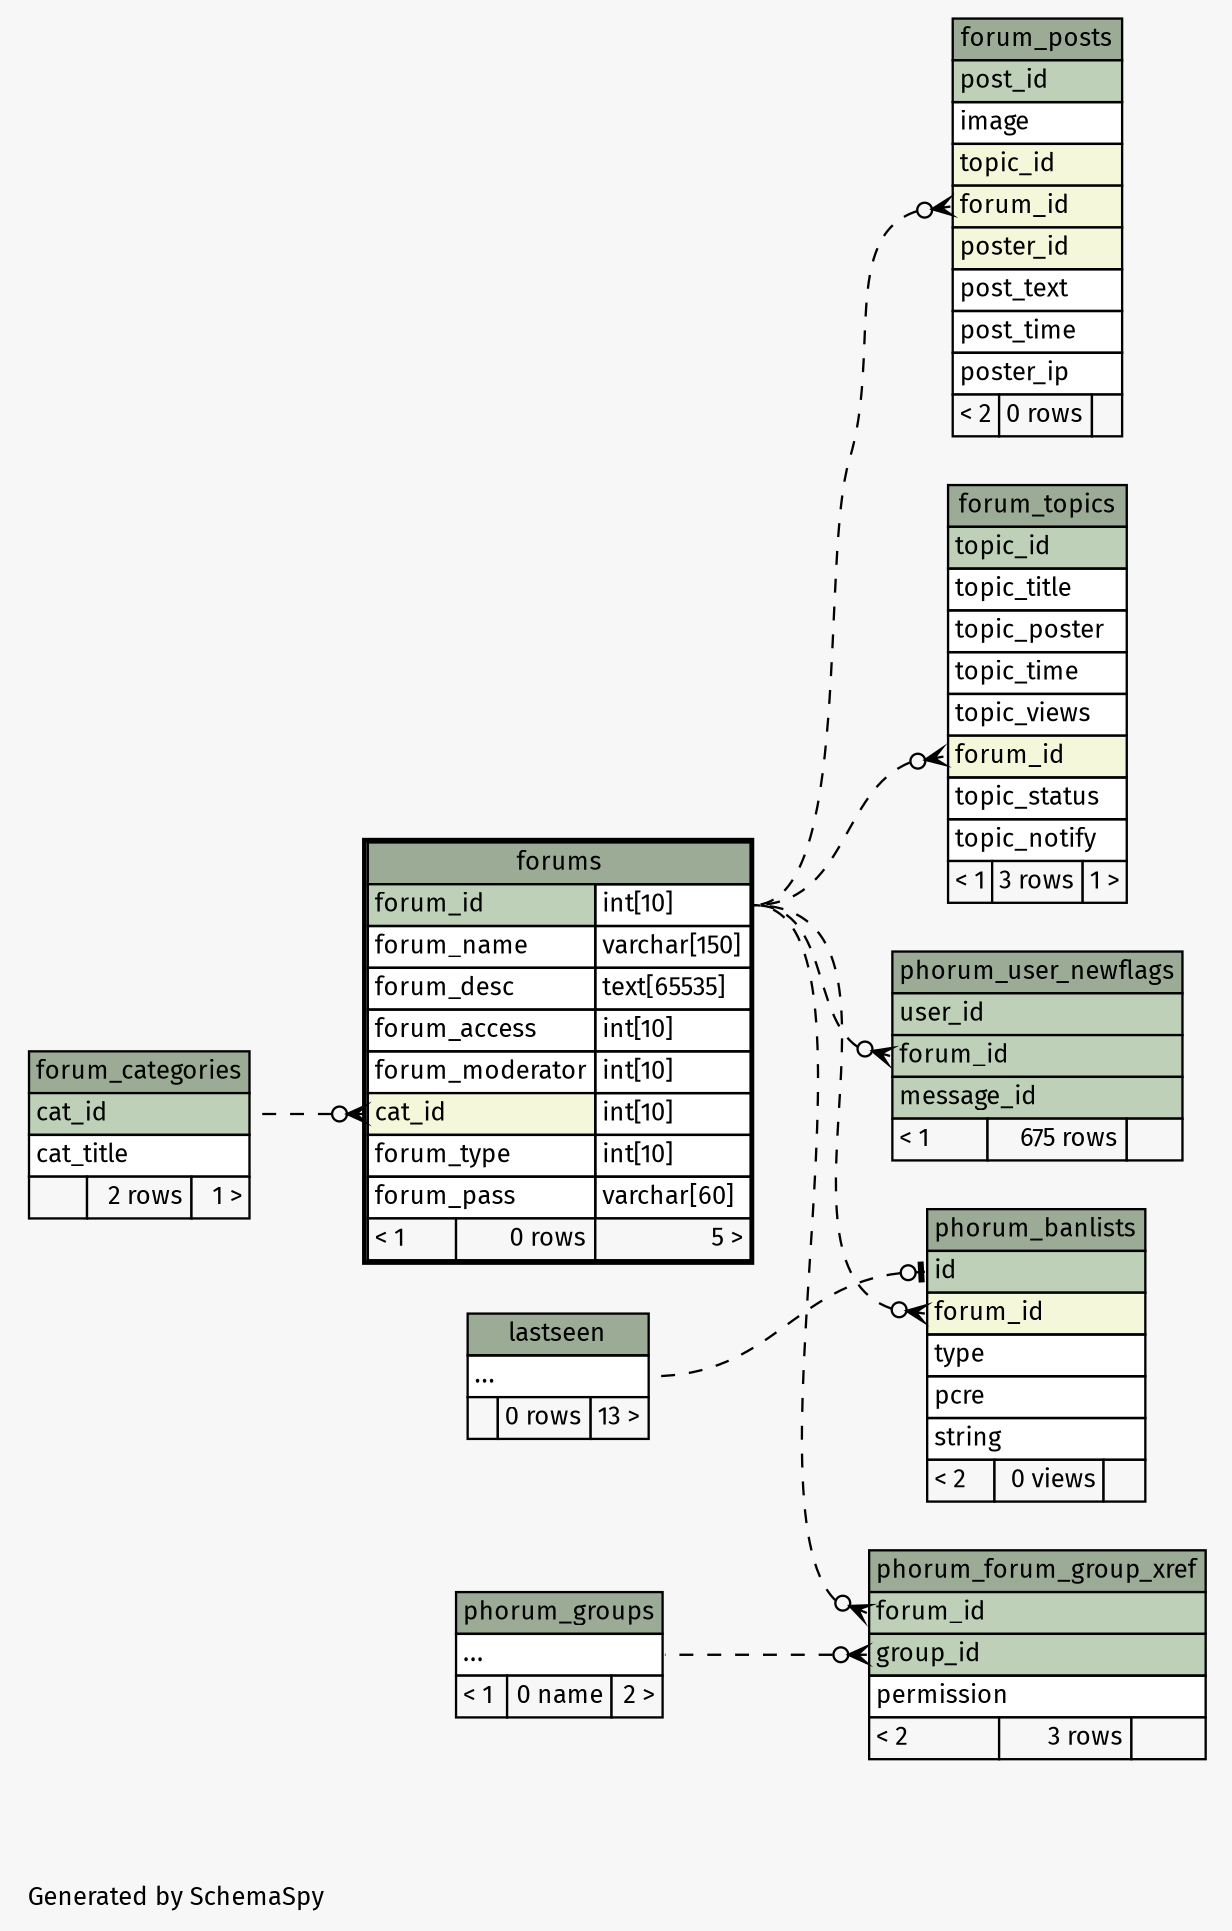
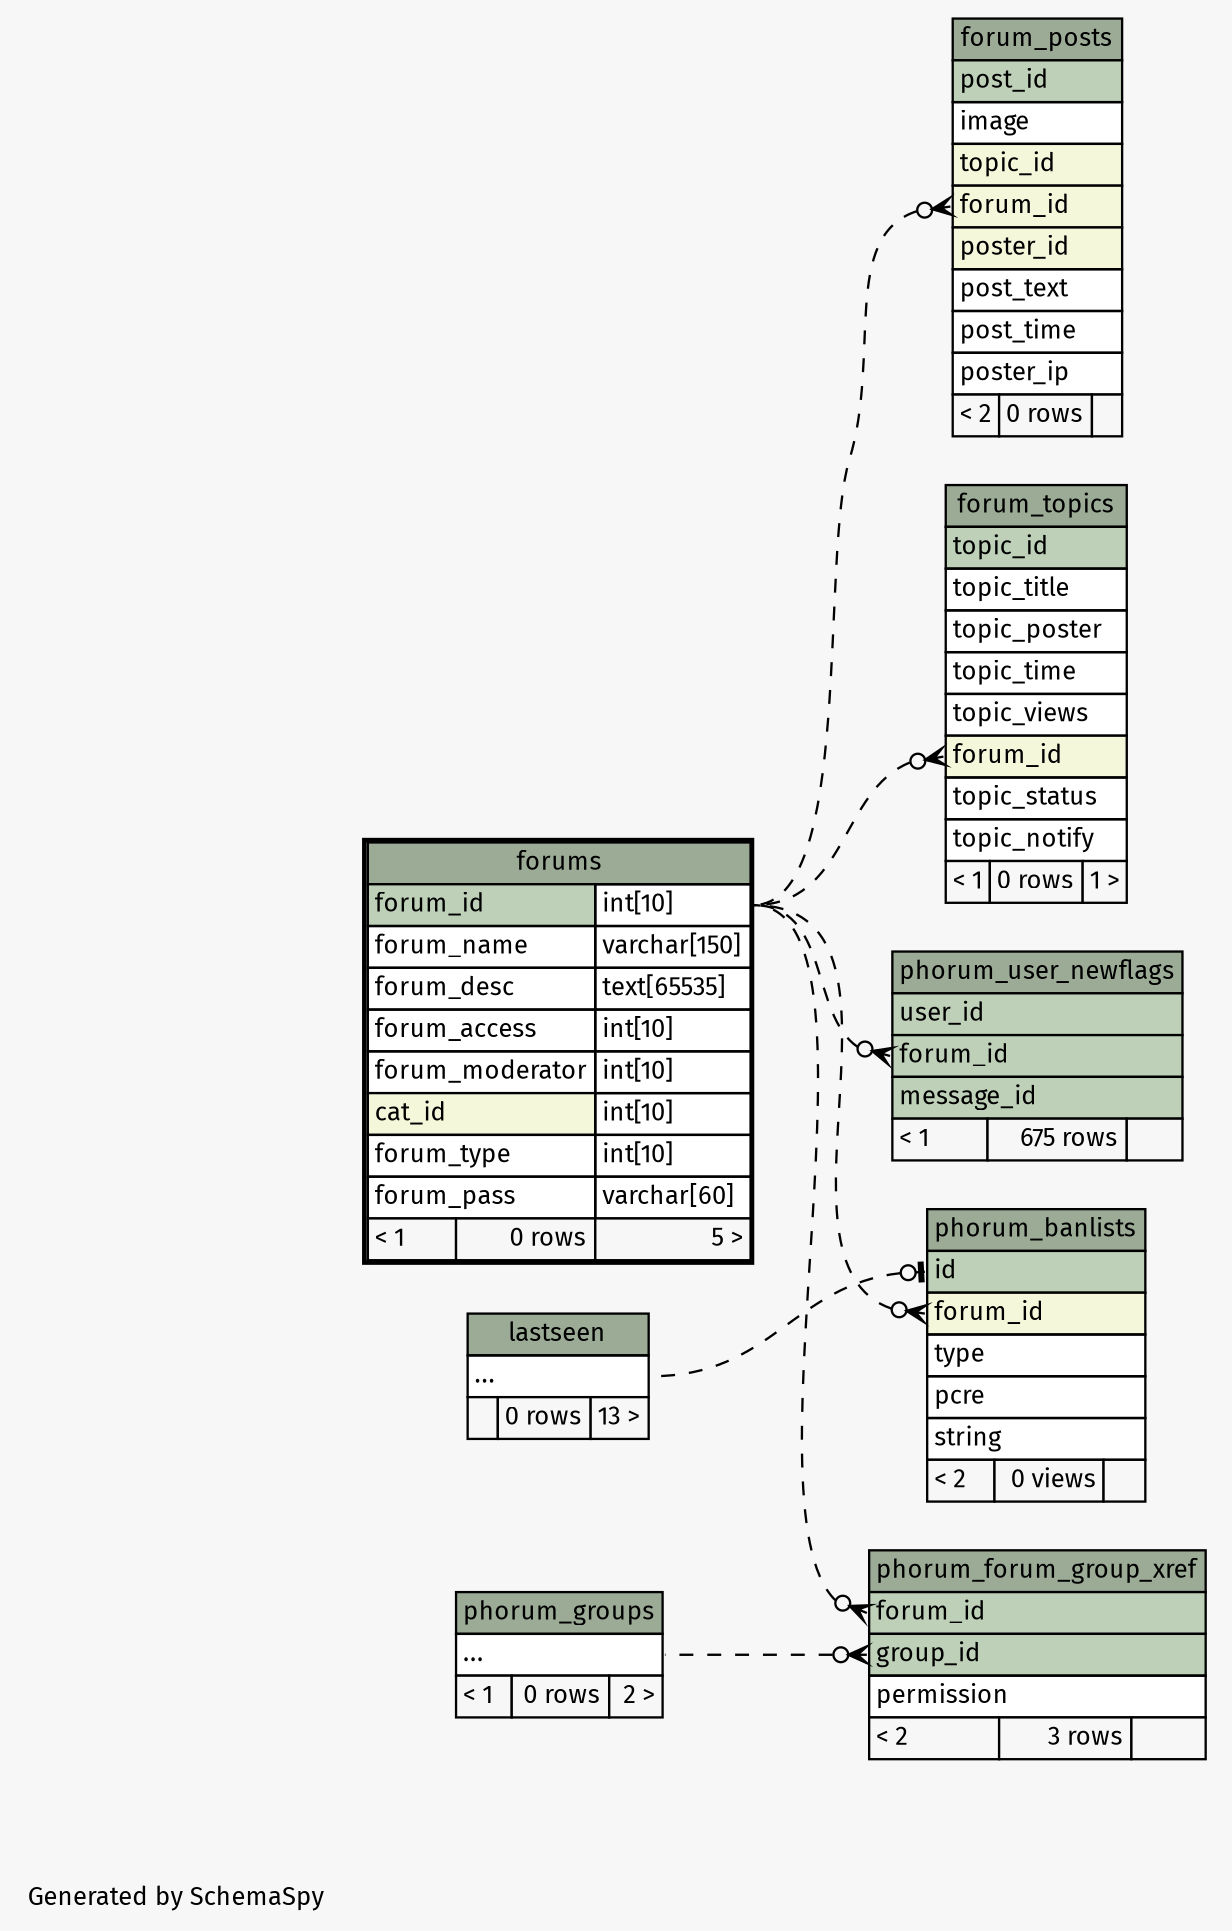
node "forum_topics": text "3 rows" -> "0 rows"
node "forum_categories": removed
node "phorum_groups": text "0 name" -> "0 rows"
